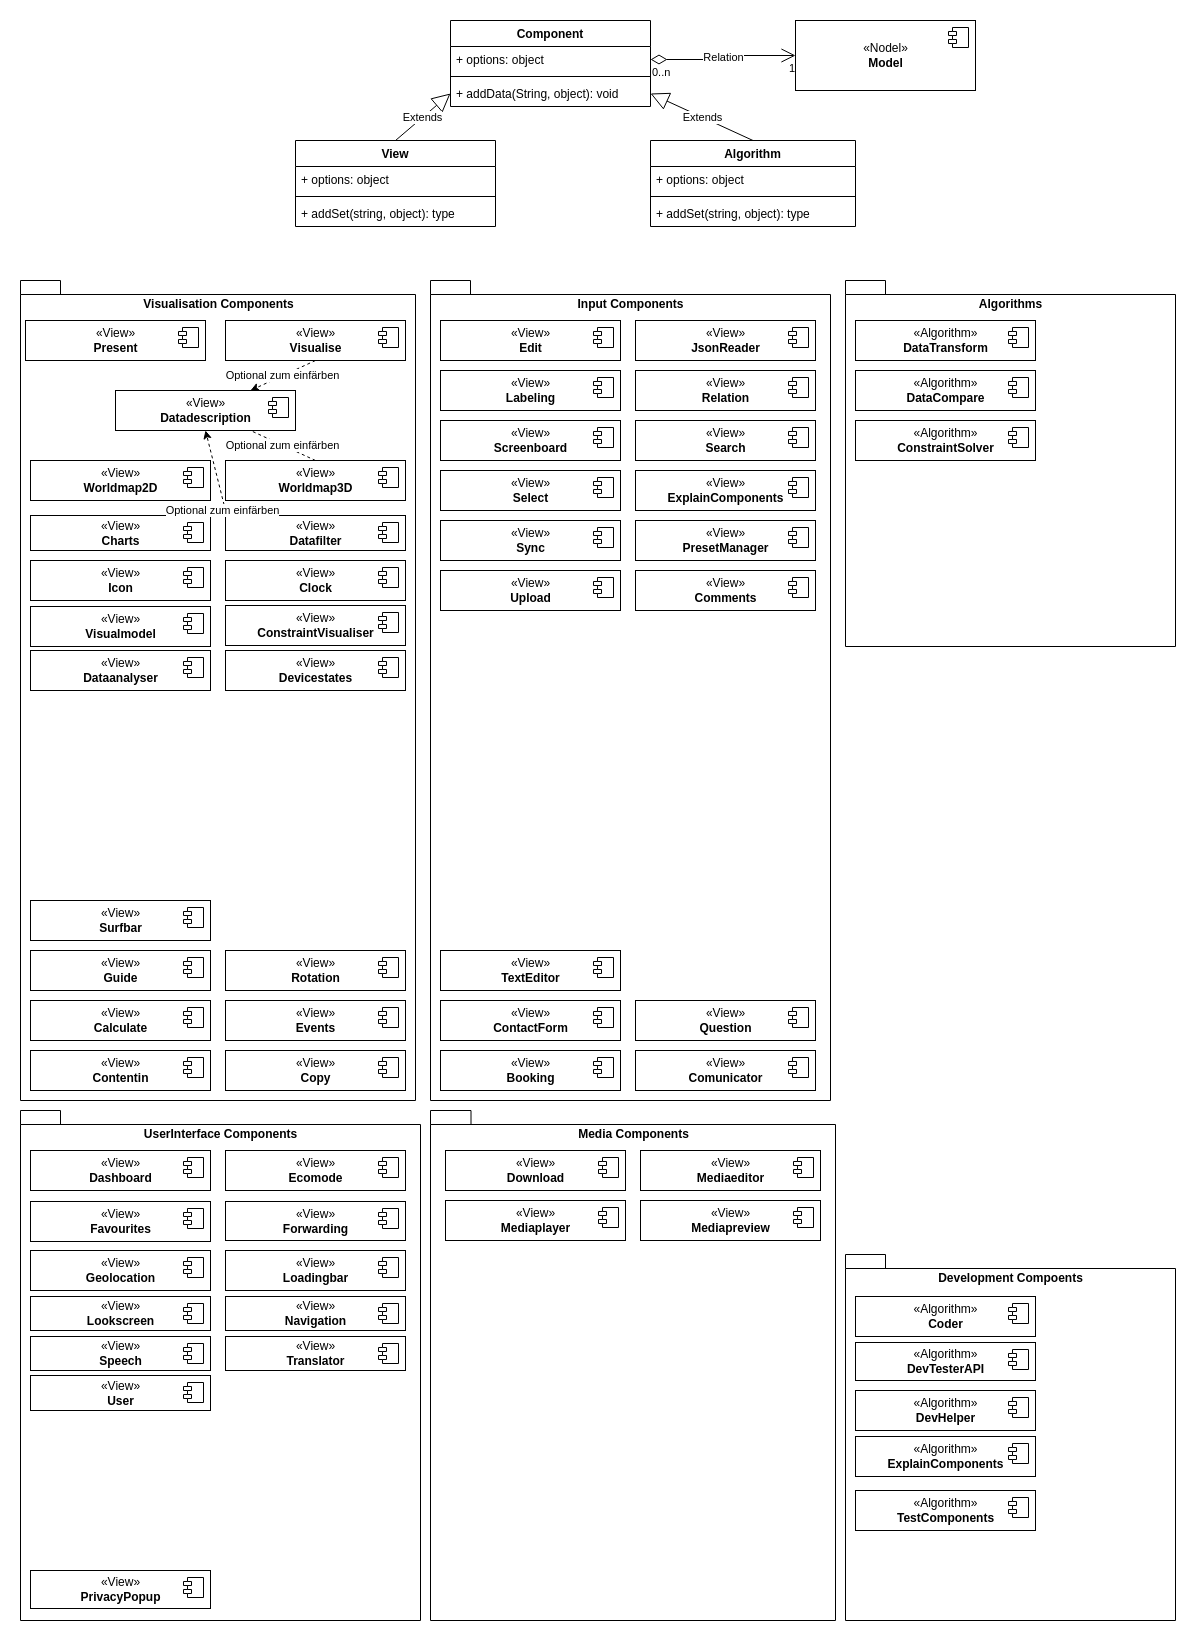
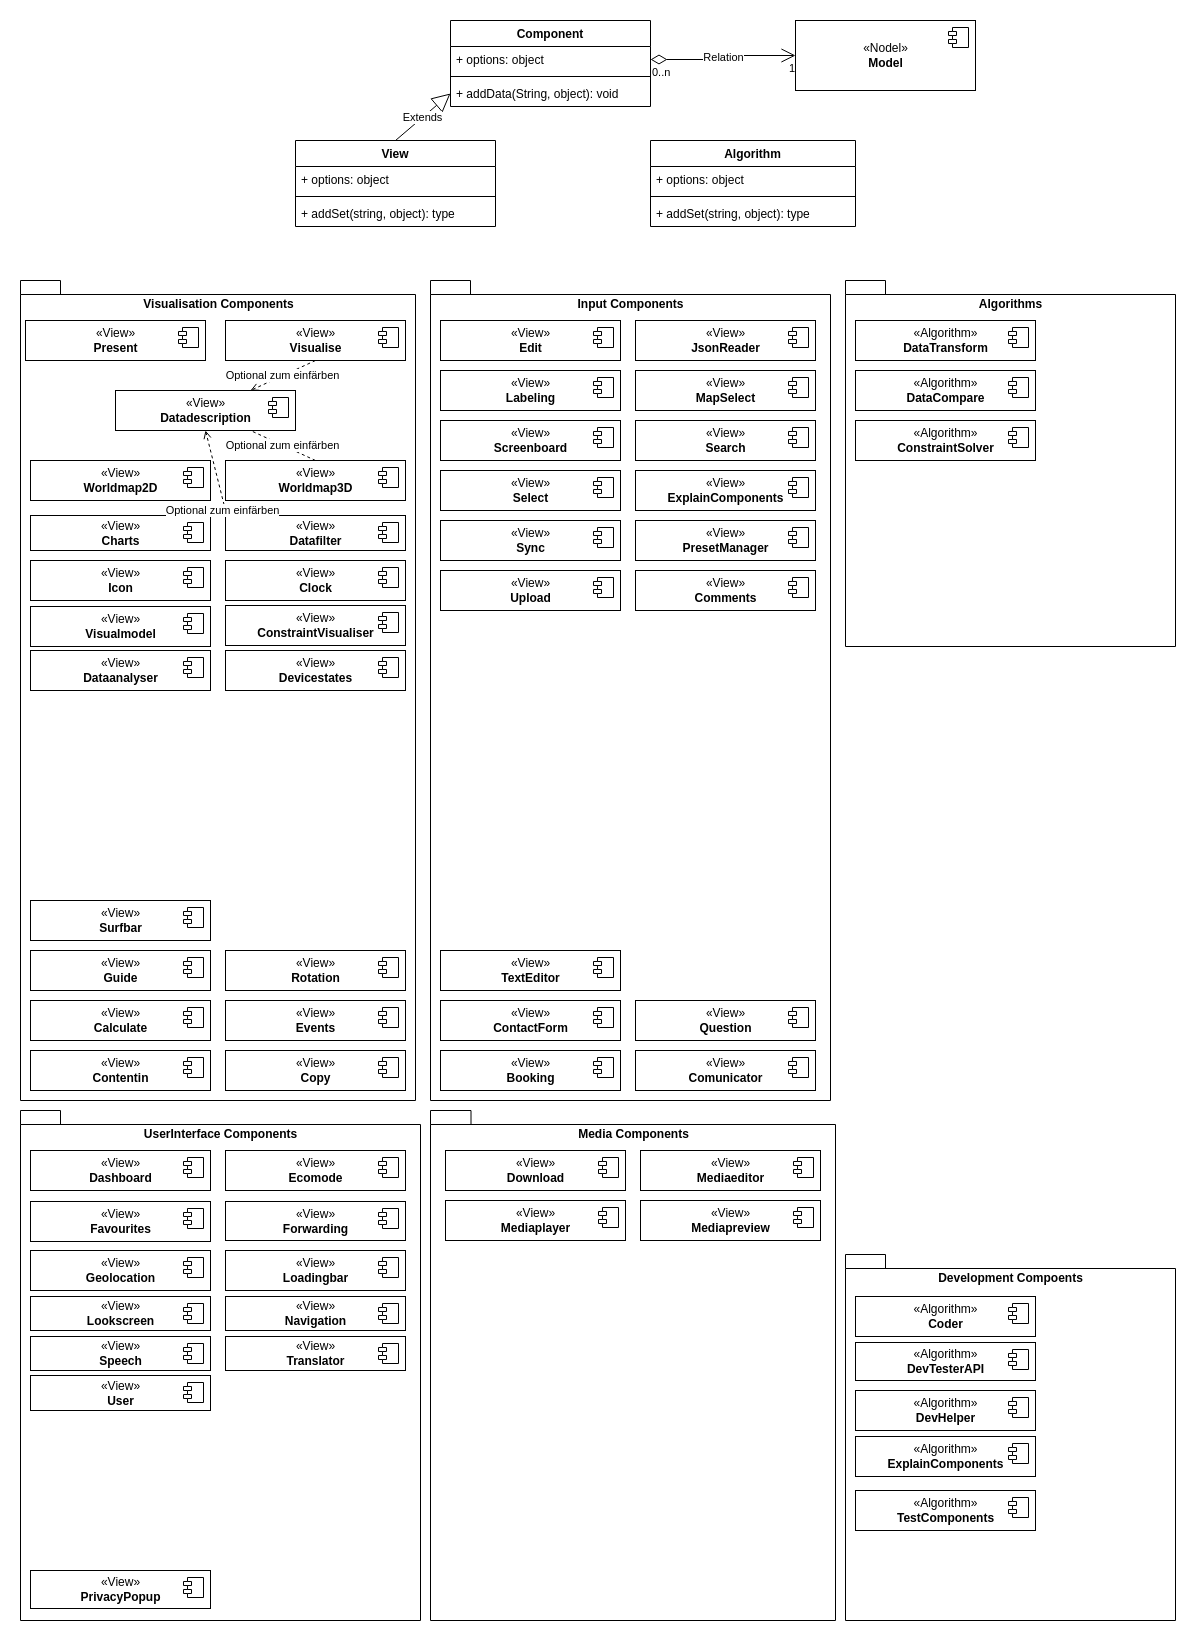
edge "Algorithm" -> "+ addData(String, object): void": removed, label "Extends"
edge "«View» Visualise" -> "«View» Datadescription": arrowhead classic -> open
node "«View» Relation": label "«View» Relation" -> "«View» MapSelect"
edge "«View» Charts" -> "«View» Datadescription": arrowhead classic -> open
